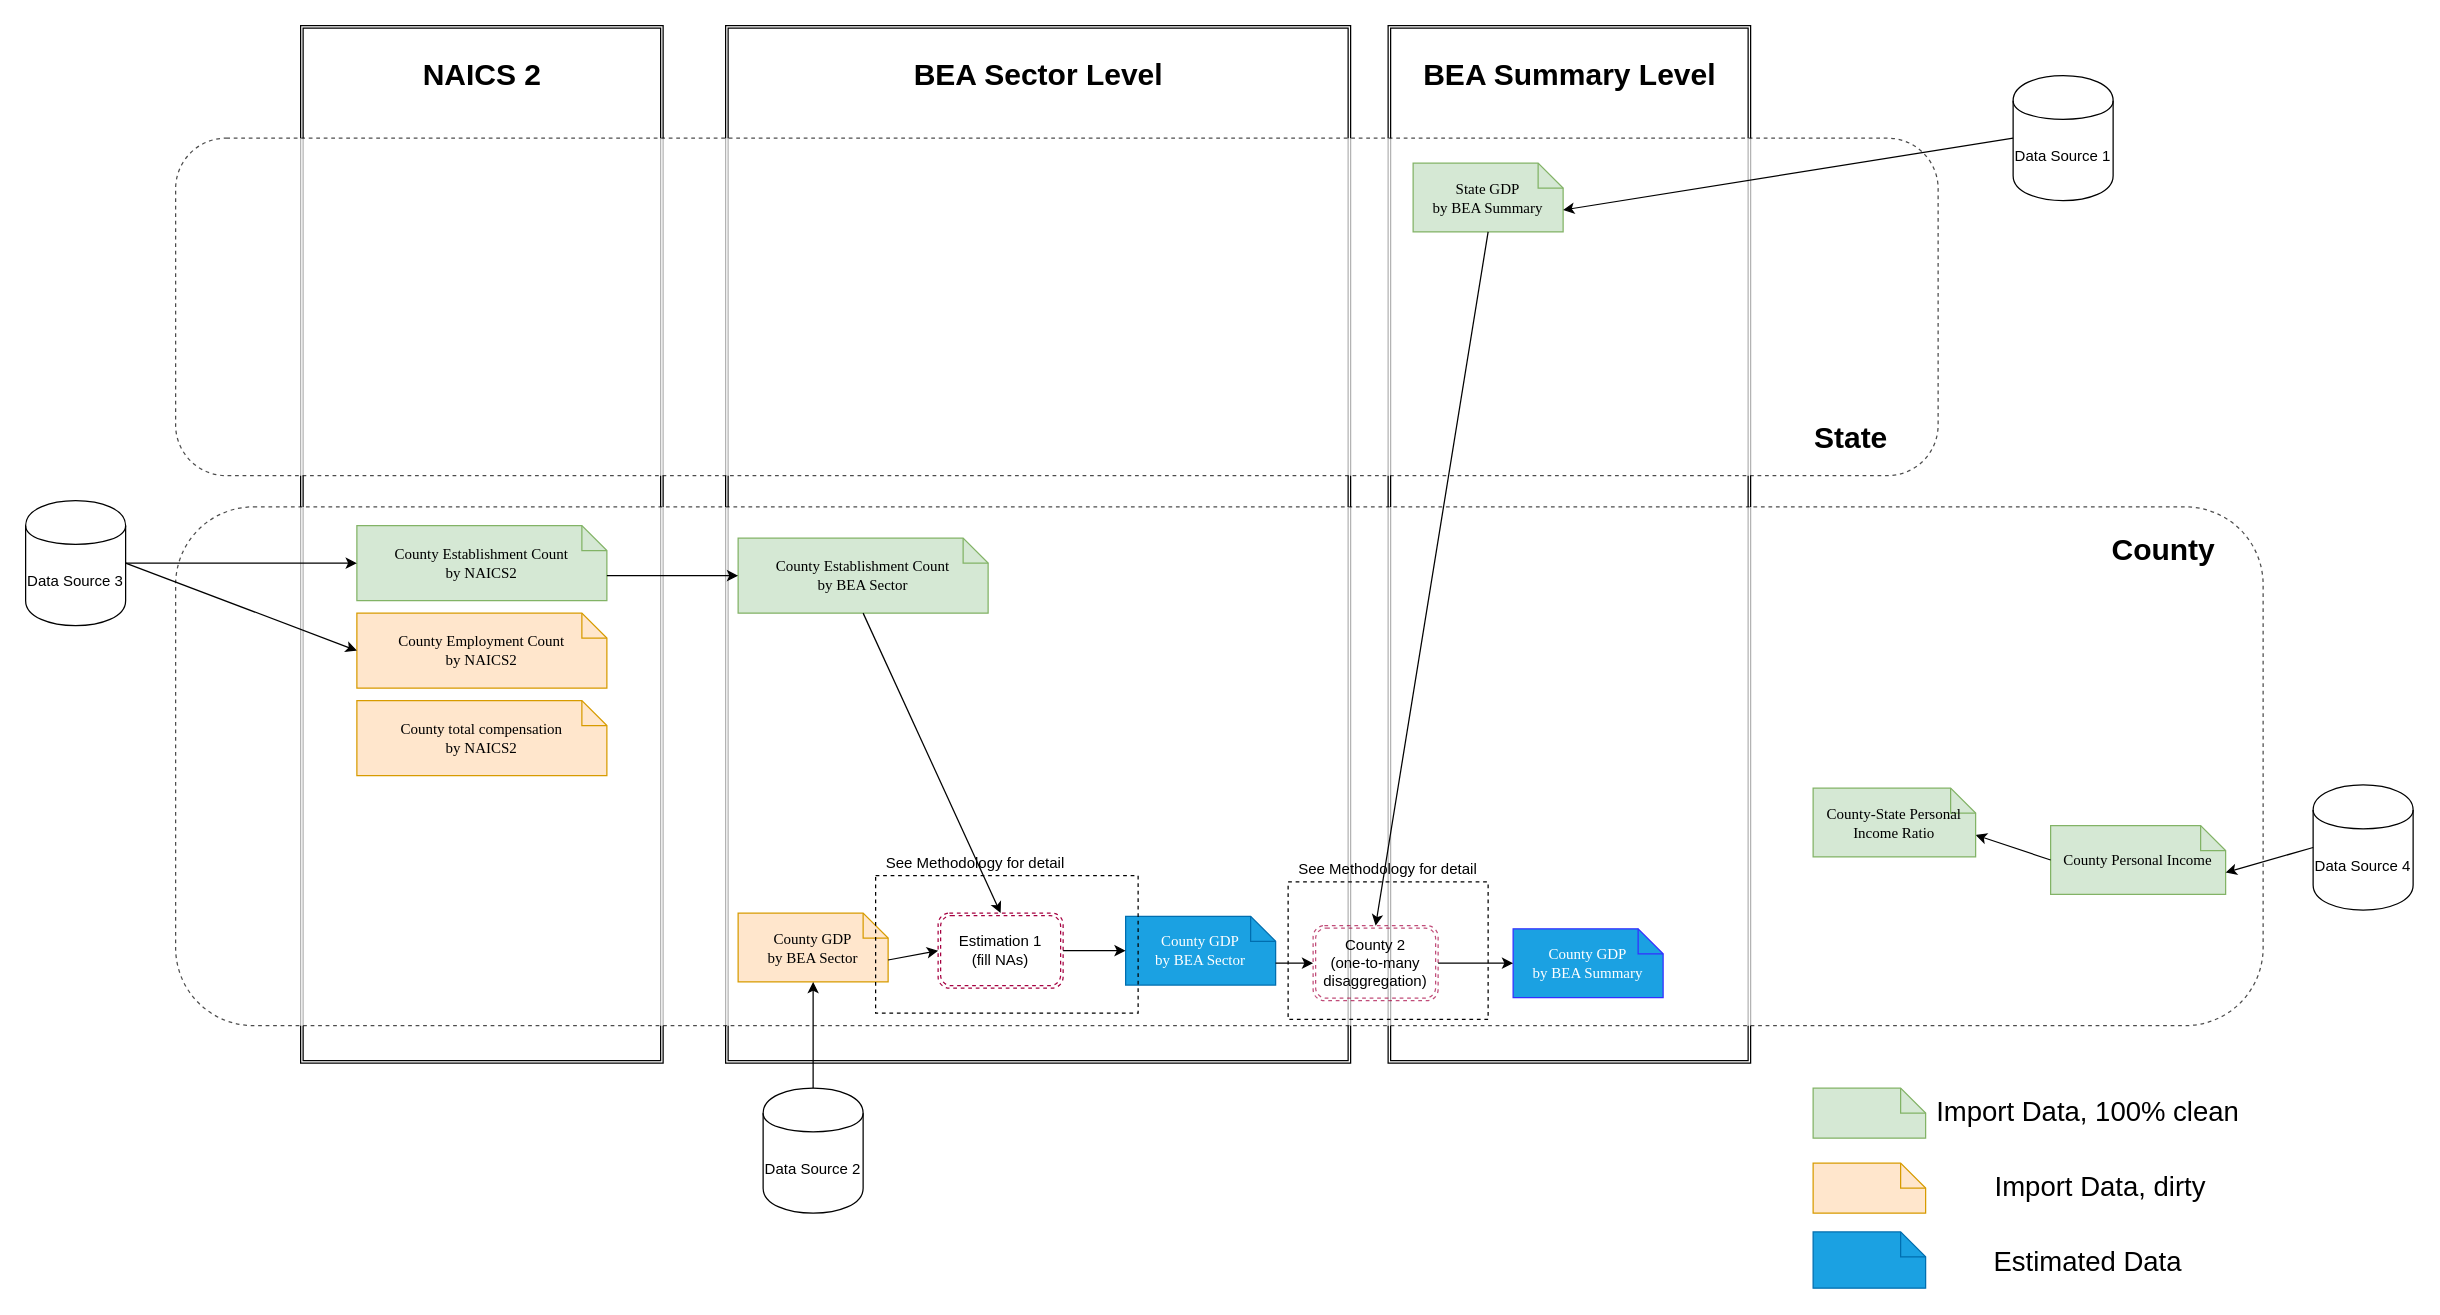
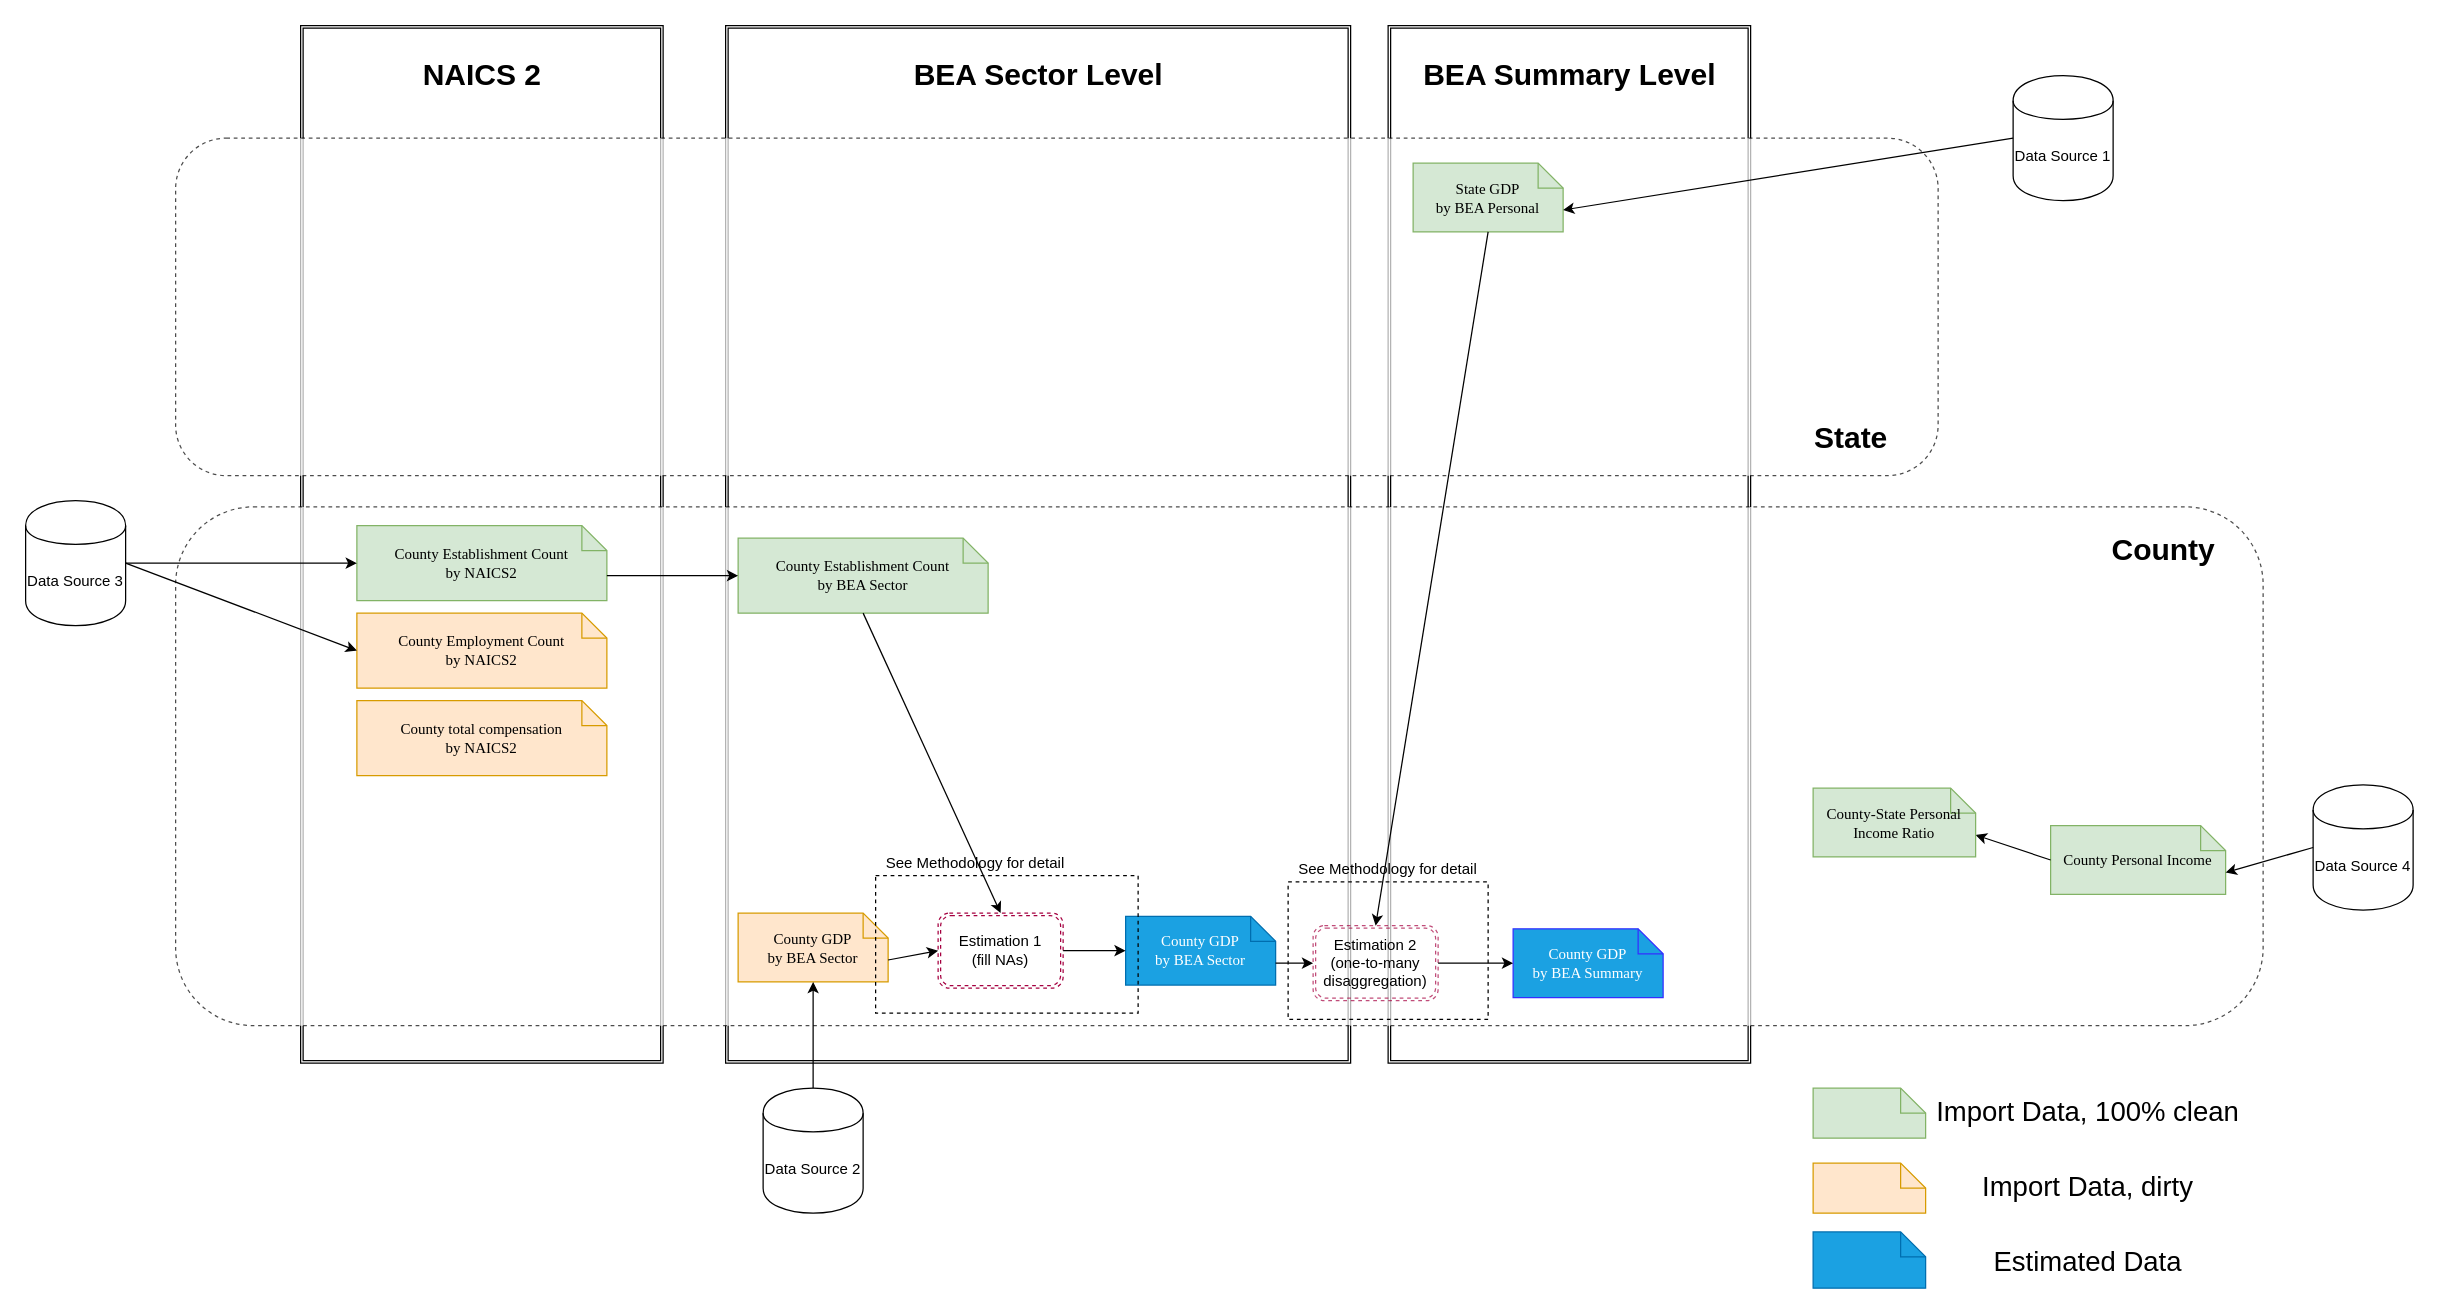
node "State GDP by BEA Summary": label "State GDP by BEA Summary" -> "State GDP by BEA Personal"
node "County 2 (one-to-many disaggregation)": label "County 2 (one-to-many disaggregation)" -> "Estimation 2 (one-to-many disaggregation)"
node "Import Data, dirty": moved (2101, 1188) -> (2088, 1188)
